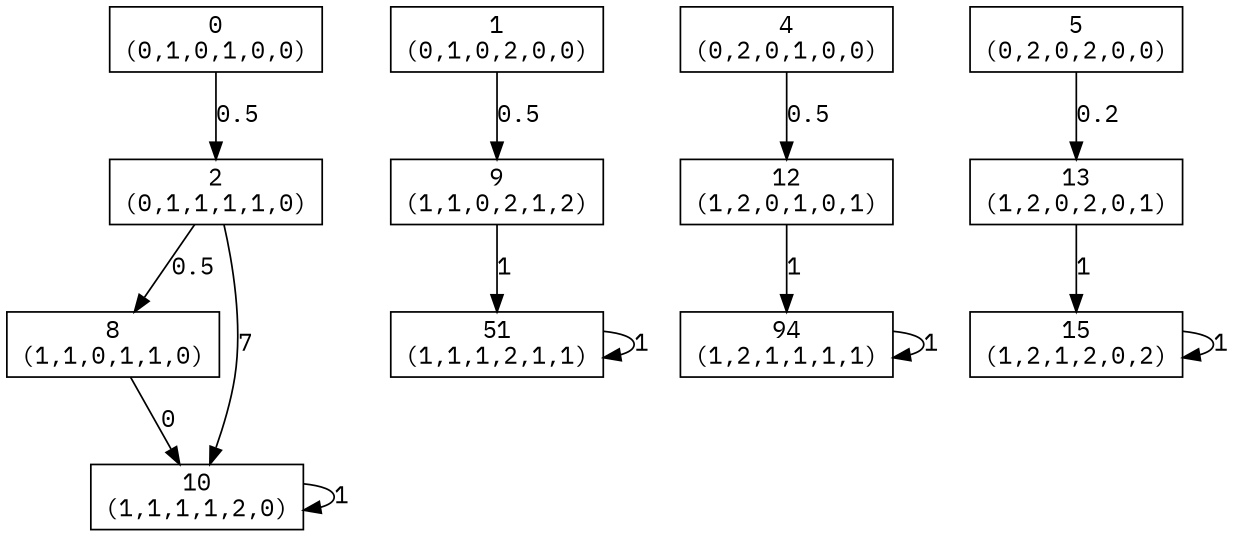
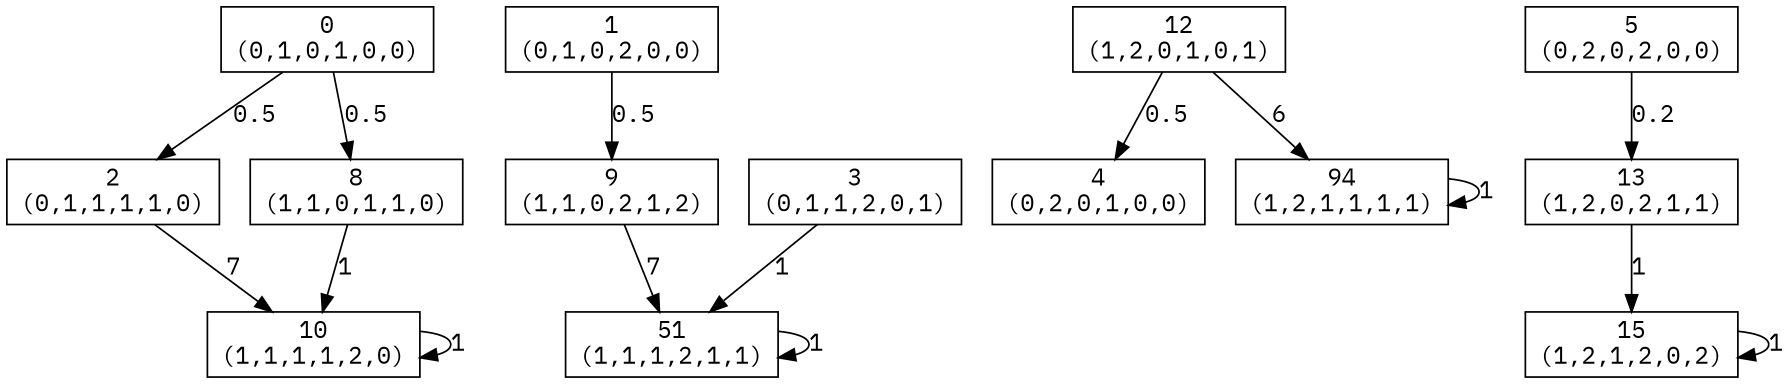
edge "4 (0,2,0,1,0,0)" -> "12 (1,2,0,1,0,1)": reversed
node "3 (0,1,1,2,0,1)": added
node "13 (1,2,0,2,0,1)": label "13 (1,2,0,2,0,1)" -> "13 (1,2,0,2,1,1)"
edge "2 (0,1,1,1,1,0)" -> "8 (1,1,0,1,1,0)": now "0 (0,1,0,1,0,0)" -> "8 (1,1,0,1,1,0)"
edge "9 (1,1,0,2,1,2)" -> "51 (1,1,1,2,1,1)": label "1" -> "7"
edge "12 (1,2,0,1,0,1)" -> "94 (1,2,1,1,1,1)": label "1" -> "6"
edge "8 (1,1,0,1,1,0)" -> "10 (1,1,1,1,2,0)": label "0" -> "1"
